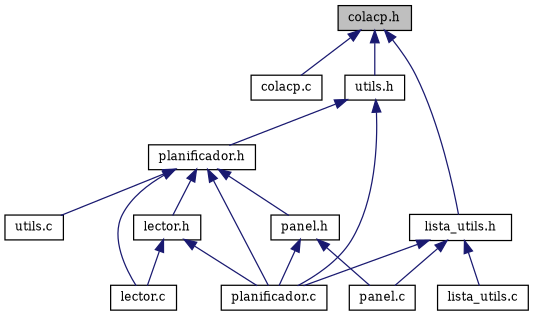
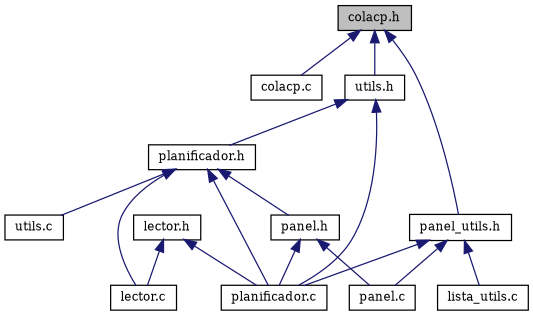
edge "lector.h" -> "planificador.h": removed
node "lista_utils.h": label "lista_utils.h" -> "panel_utils.h"
